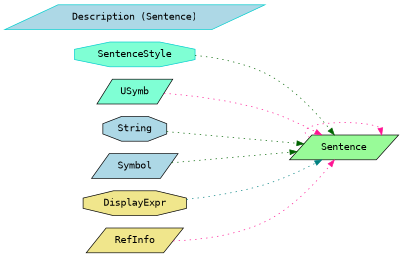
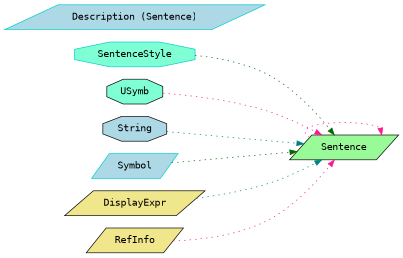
node "USymb": shape parallelogram -> octagon
edge "String" -> "Sentence": color darkgreen -> teal
node "Symbol": color black -> cyan3
node "DisplayExpr": shape octagon -> parallelogram
